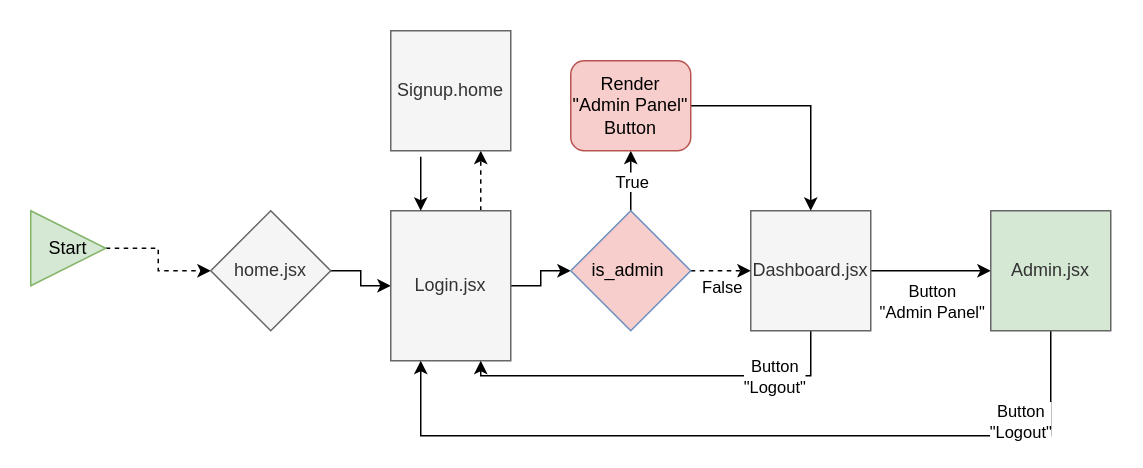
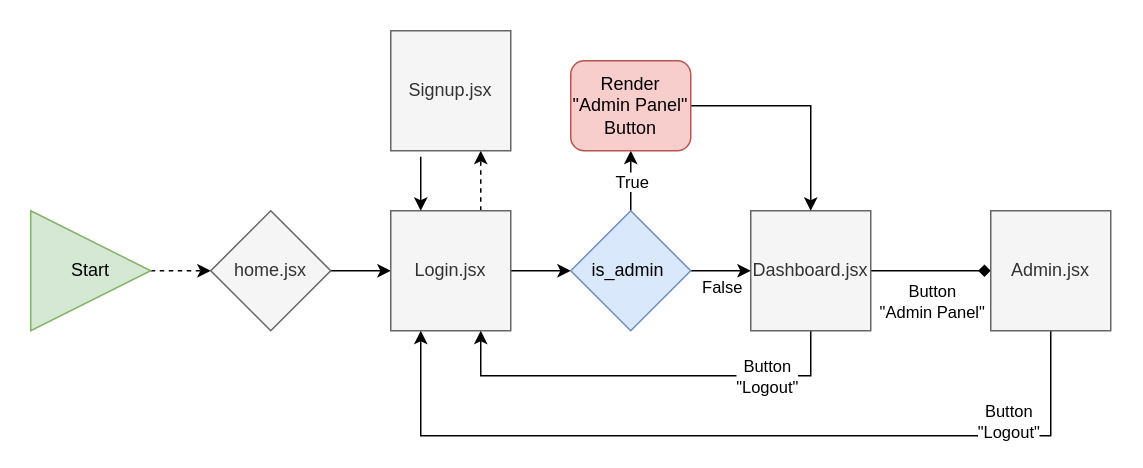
node "Signup.home": label "Signup.home" -> "Signup.jsx"
node "Start": size 75x75 -> 120x120
node "is_admin": fillcolor #f8cecc -> #dae8fc
edge "is_admin" -> "Dashboard.jsx": style dashed -> solid
edge "Dashboard.jsx" -> "Admin.jsx": arrowhead classic -> diamond
node "Admin.jsx": fillcolor #d5e8d4 -> #f5f5f5
node "Login.jsx": size 120x150 -> 120x120
